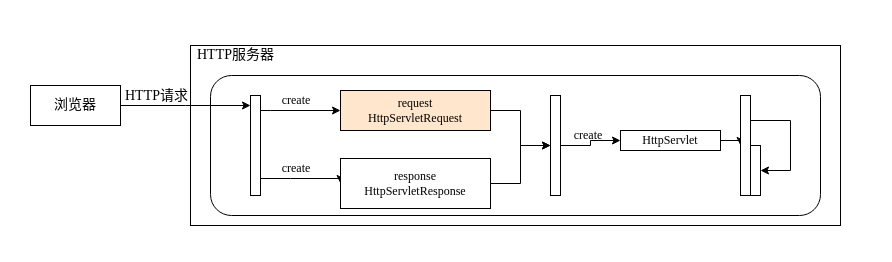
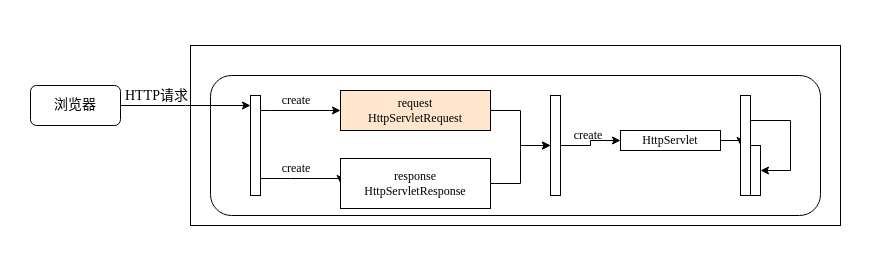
node "HTTP服务器": removed
node "浏览器": shape rectangle -> rounded rectangle
